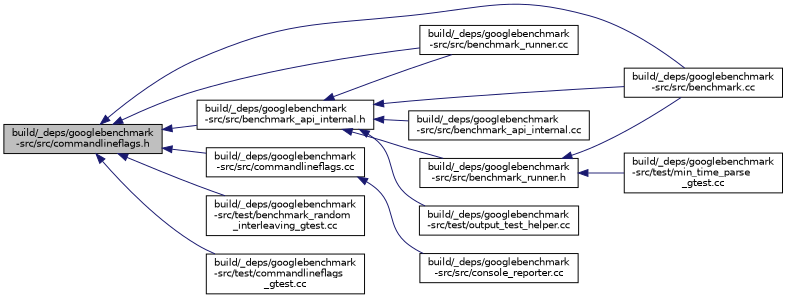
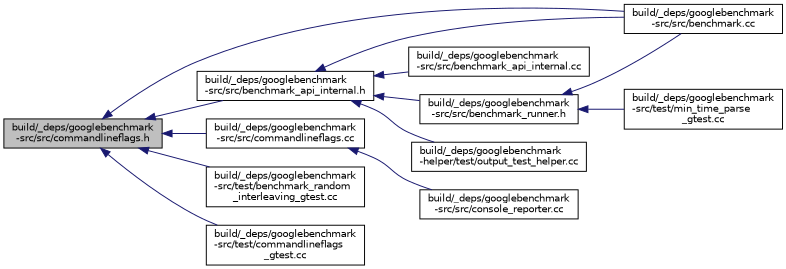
node "build/_deps/googlebenchmark -src/src/benchmark_runner.cc": removed
node "build/_deps/googlebenchmark -src/test/output_test_helper.cc": label "build/_deps/googlebenchmark -src/test/output_test_helper.cc" -> "build/_deps/googlebenchmark -helper/test/output_test_helper.cc"
